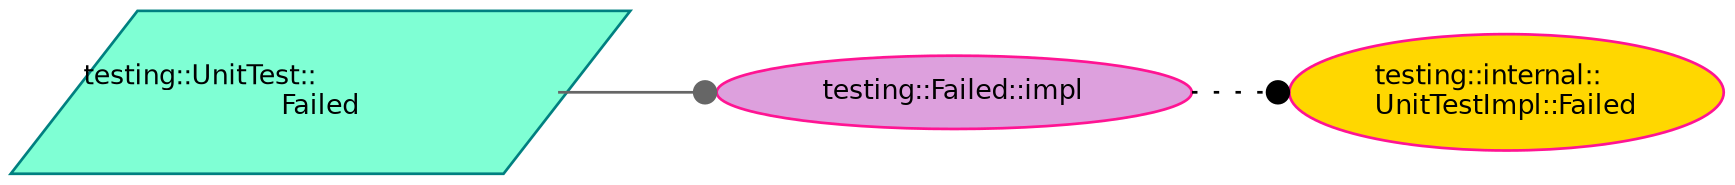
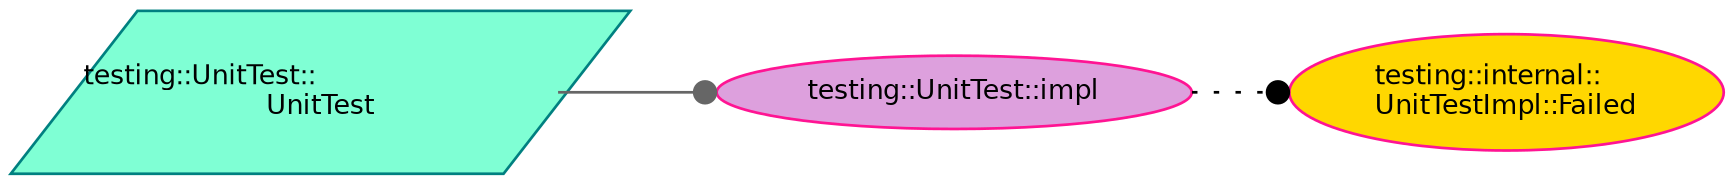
node "testing::UnitTest:: Failed": label "testing::UnitTest:: Failed" -> "testing::UnitTest:: UnitTest"
node "testing::Failed::impl": label "testing::Failed::impl" -> "testing::UnitTest::impl"
